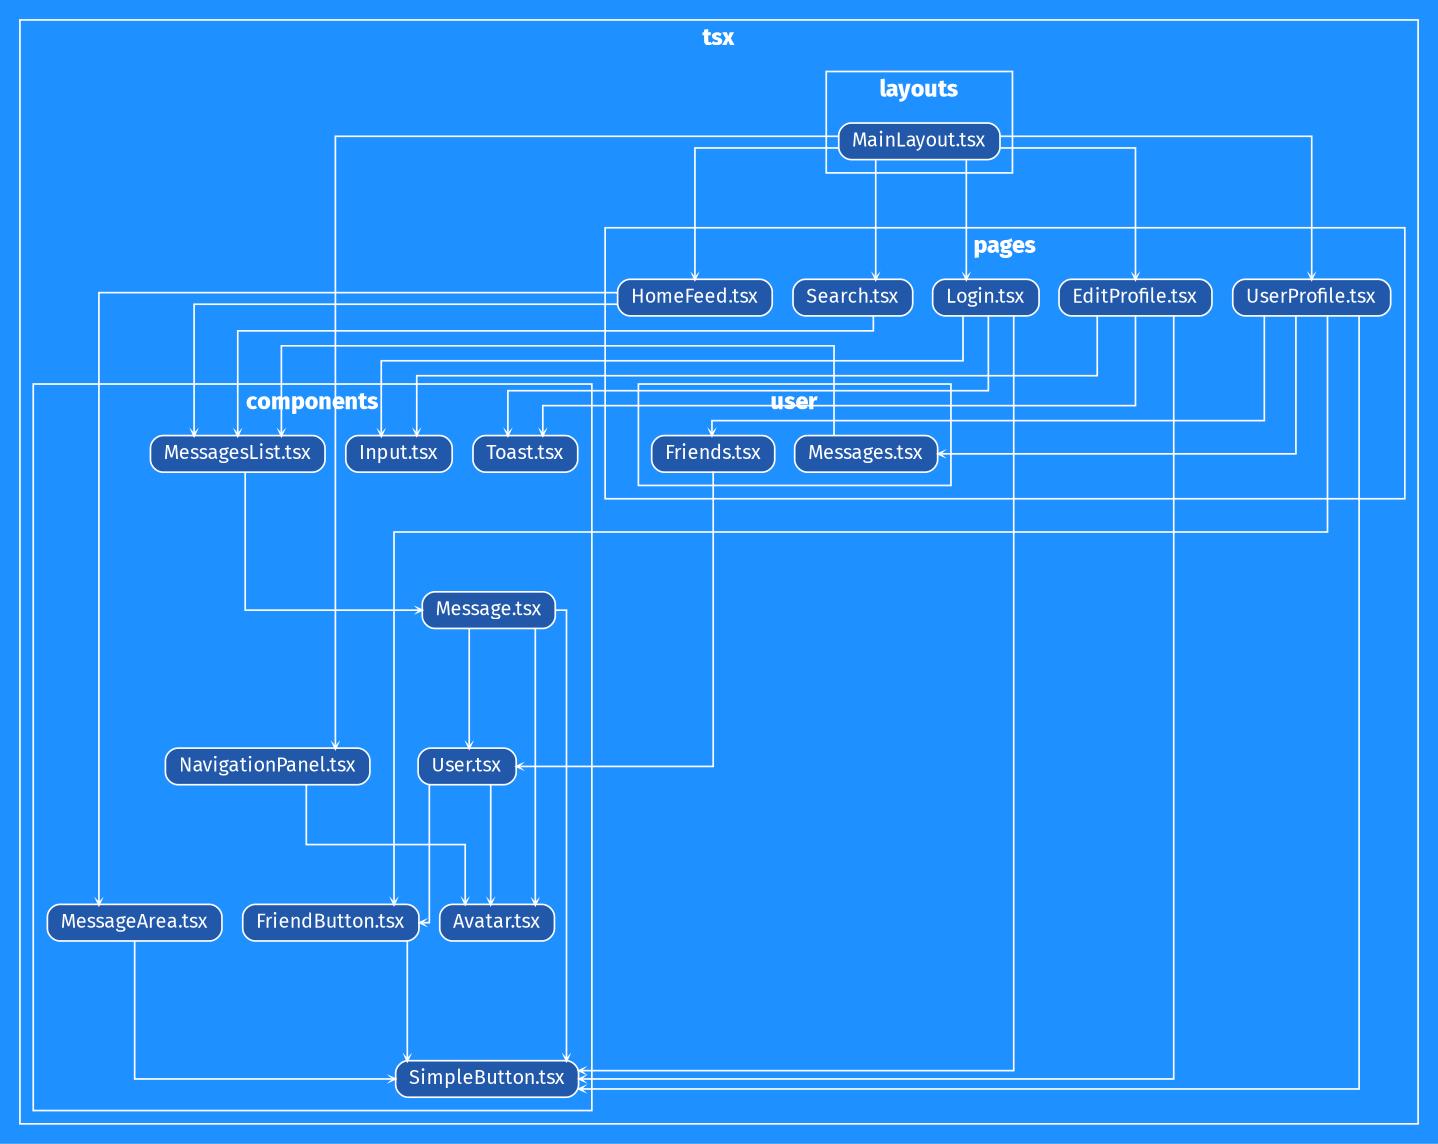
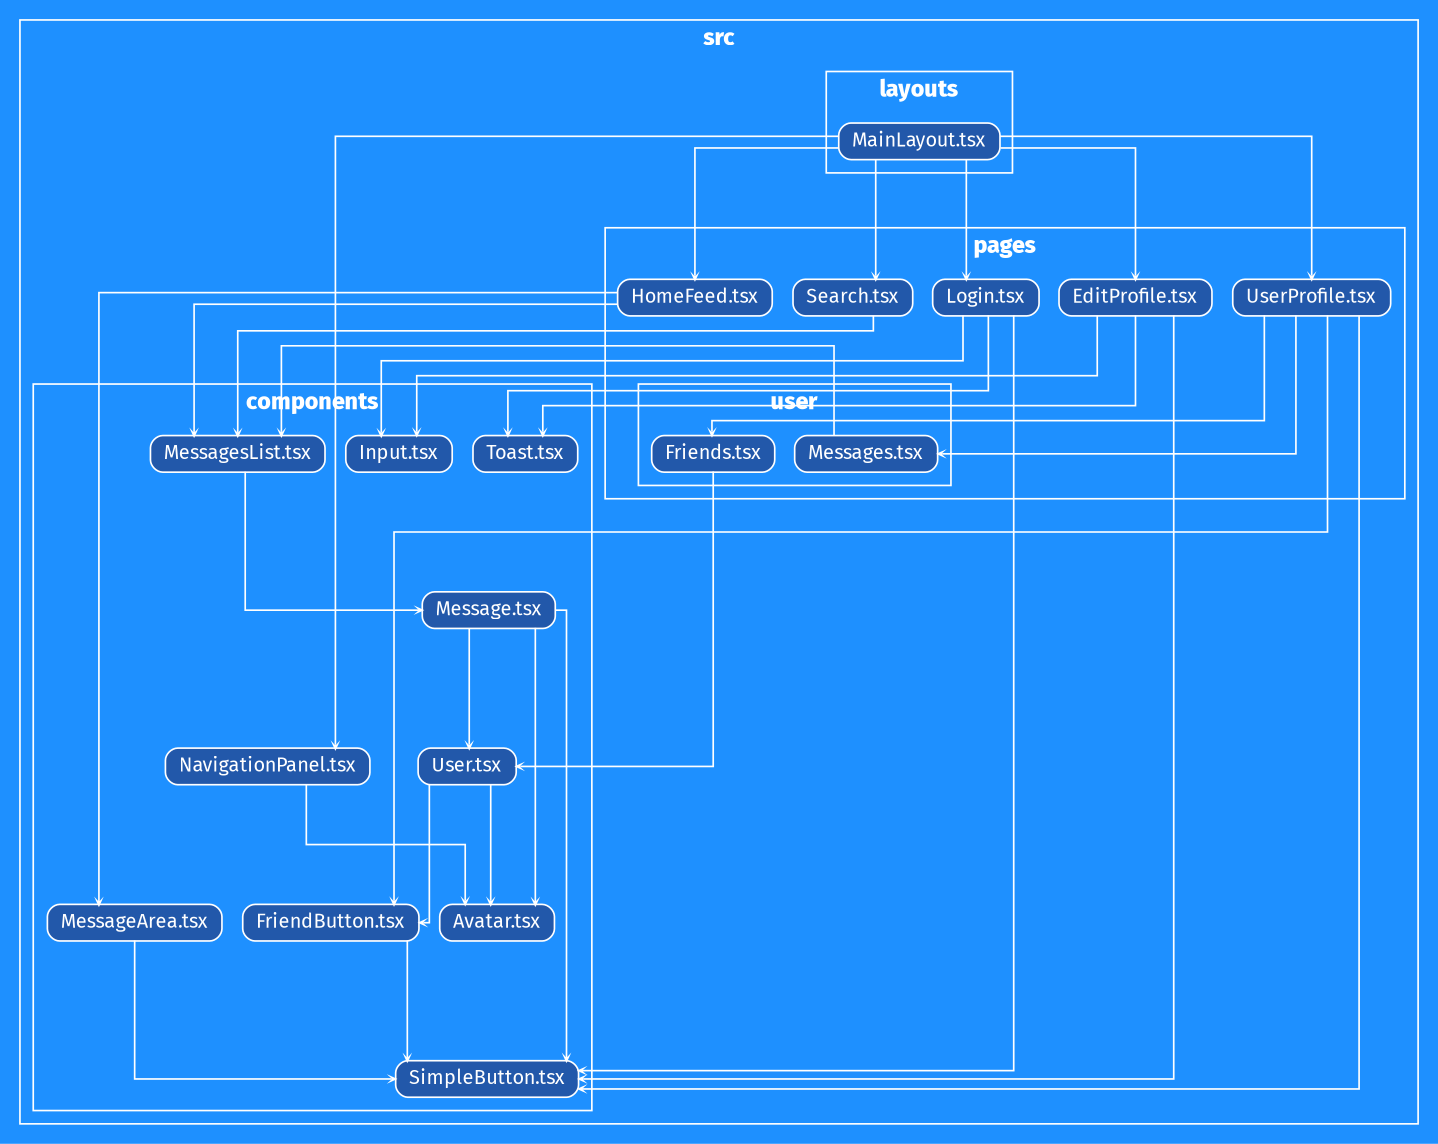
cluster "tsx": label "tsx" -> "src"
